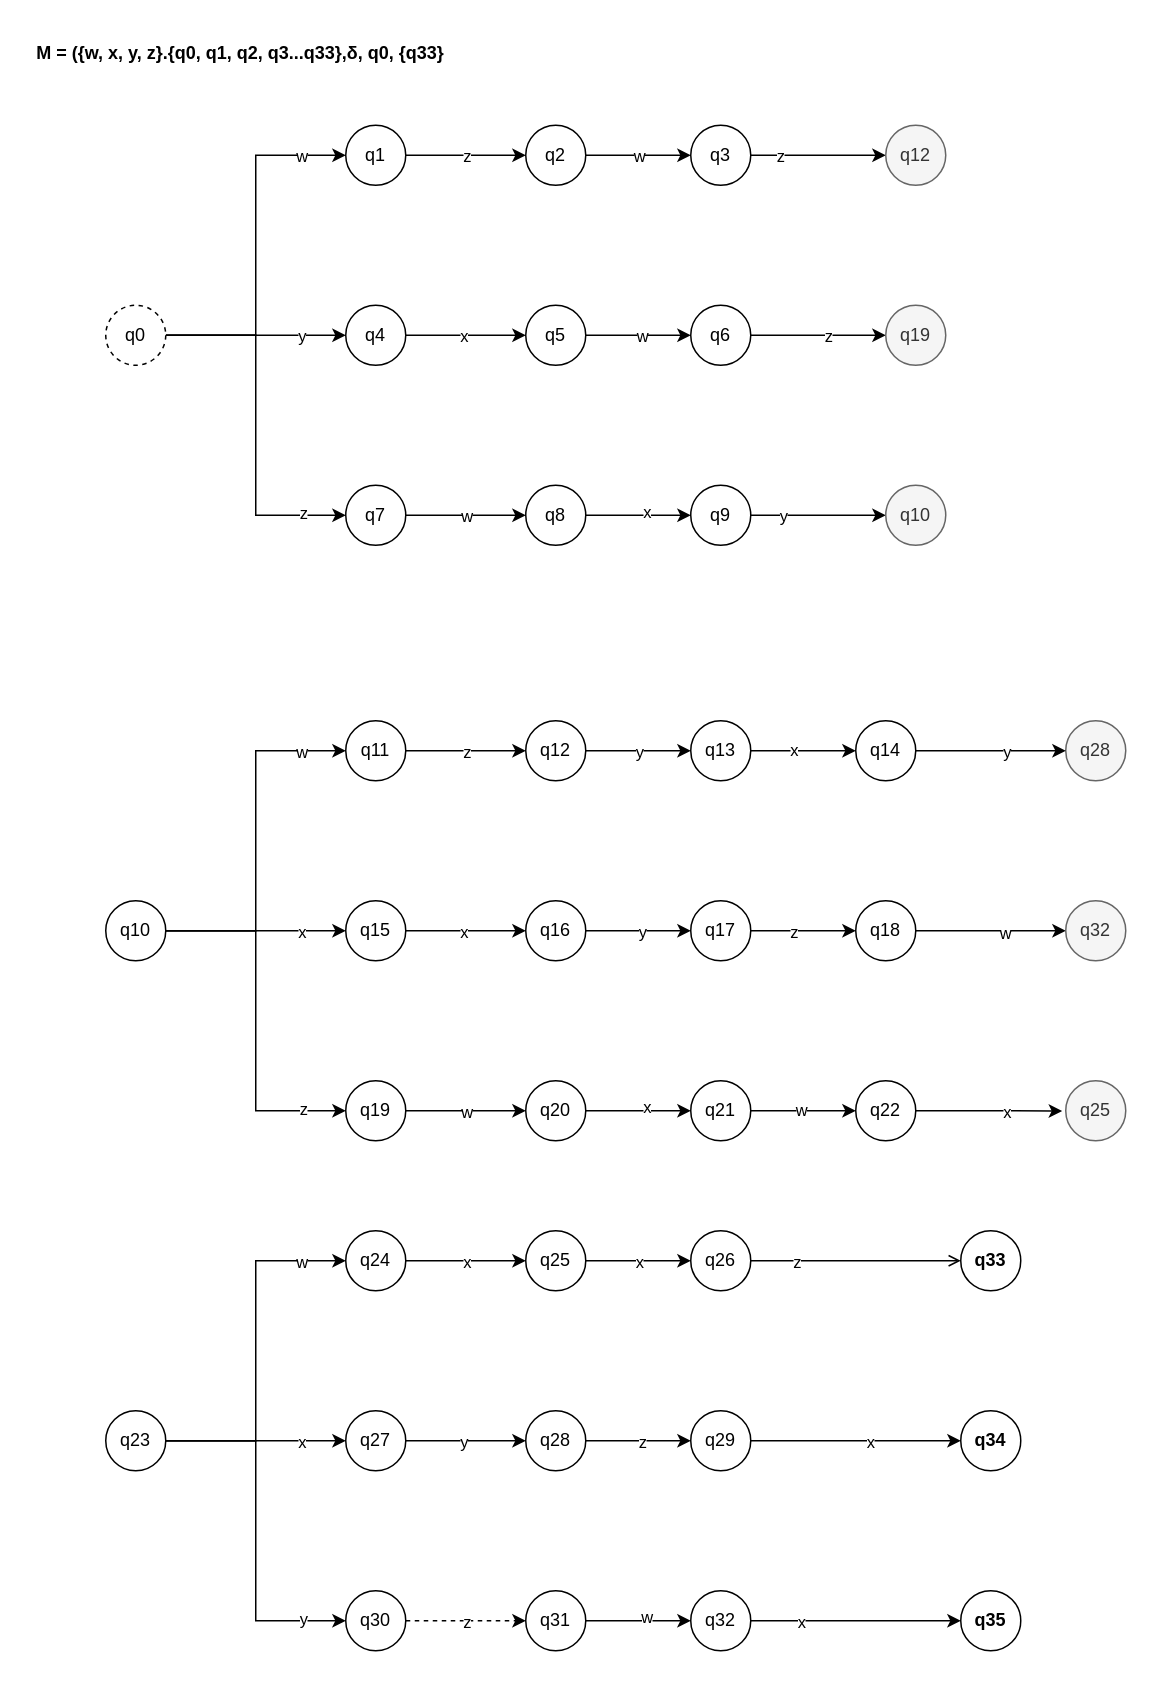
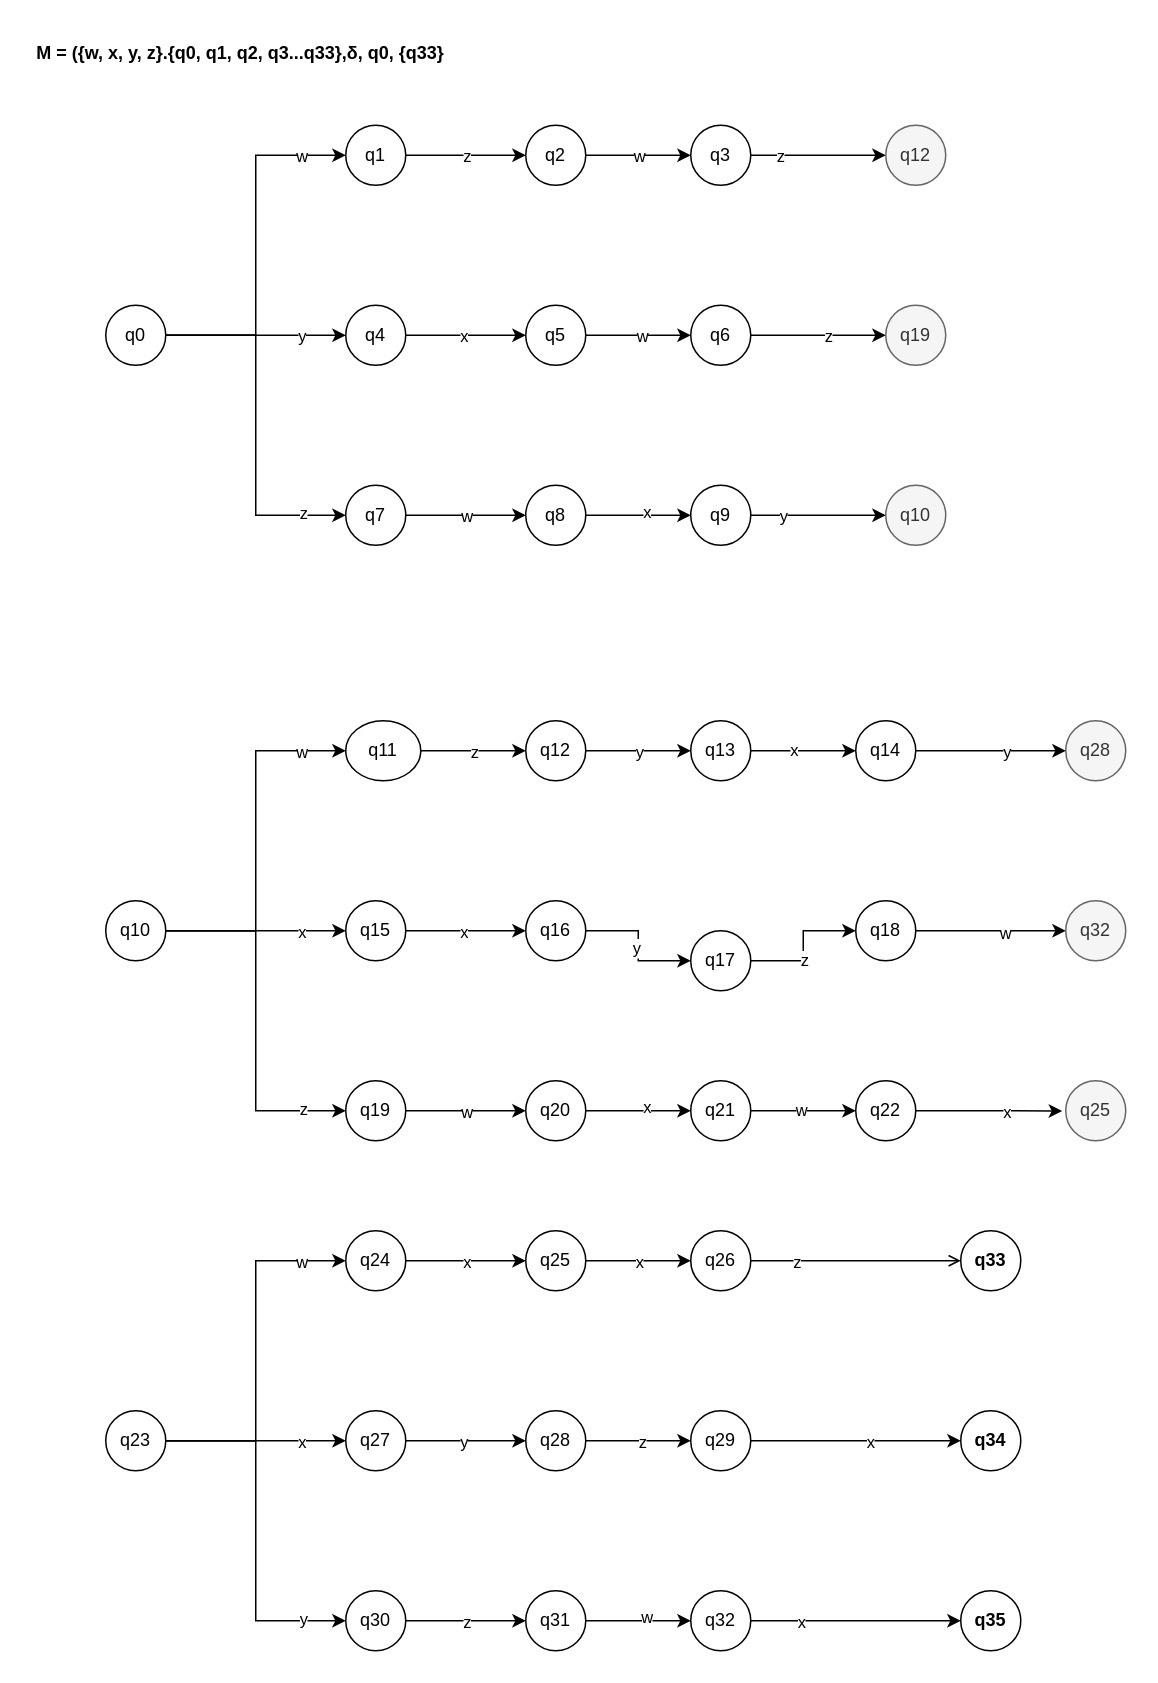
node "q0": style dashed -> solid
node "q11": size 60x60 -> 75x60
node "q17": moved (721, 931) -> (721, 961)
edge "q30" -> "q31": style dashed -> solid
